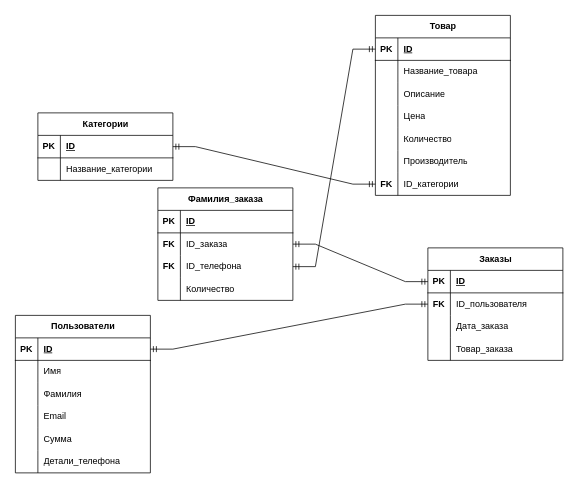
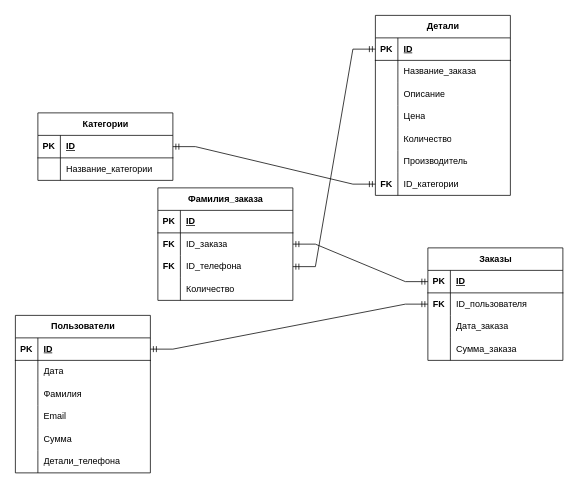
node "Товар": label "Товар" -> "Детали"
node "Название_товара": label "Название_товара" -> "Название_заказа"
node "Товар_заказа": label "Товар_заказа" -> "Сумма_заказа"
node "Имя": label "Имя" -> "Дата"
